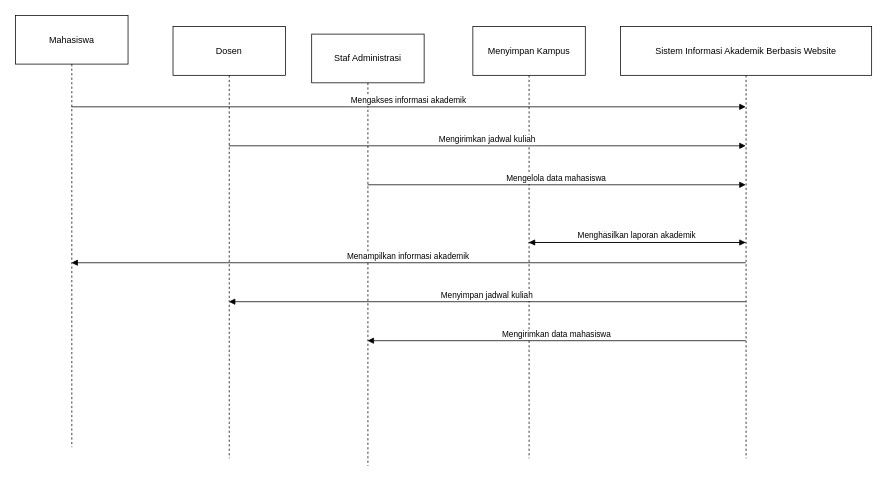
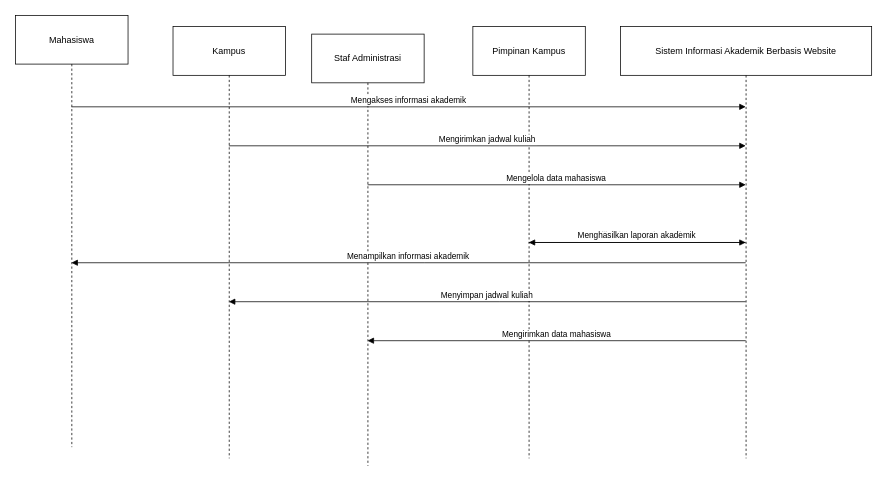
node "Dosen": label "Dosen" -> "Kampus"
node "Menyimpan Kampus": label "Menyimpan Kampus" -> "Pimpinan Kampus"
